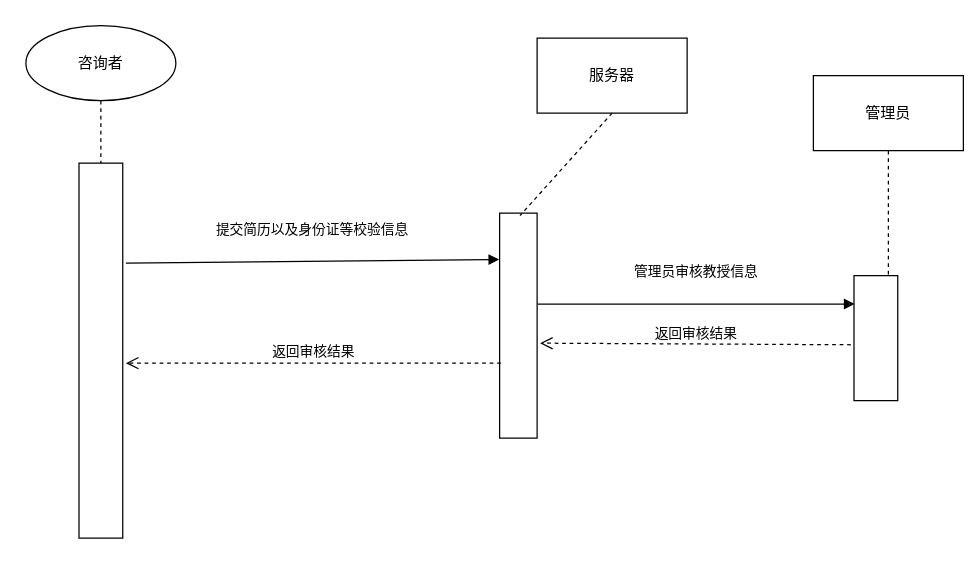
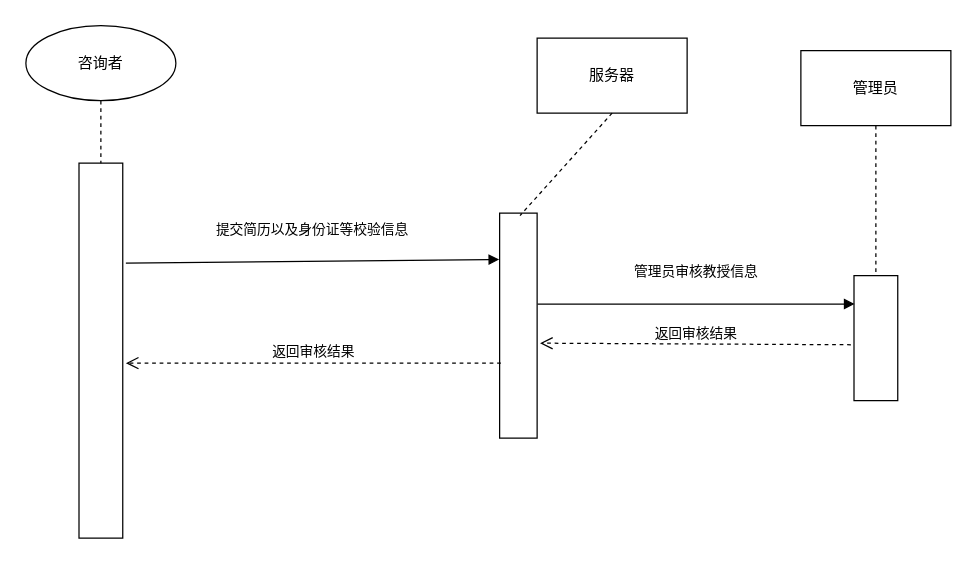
node "管理员": moved (888, 113) -> (876, 88)
